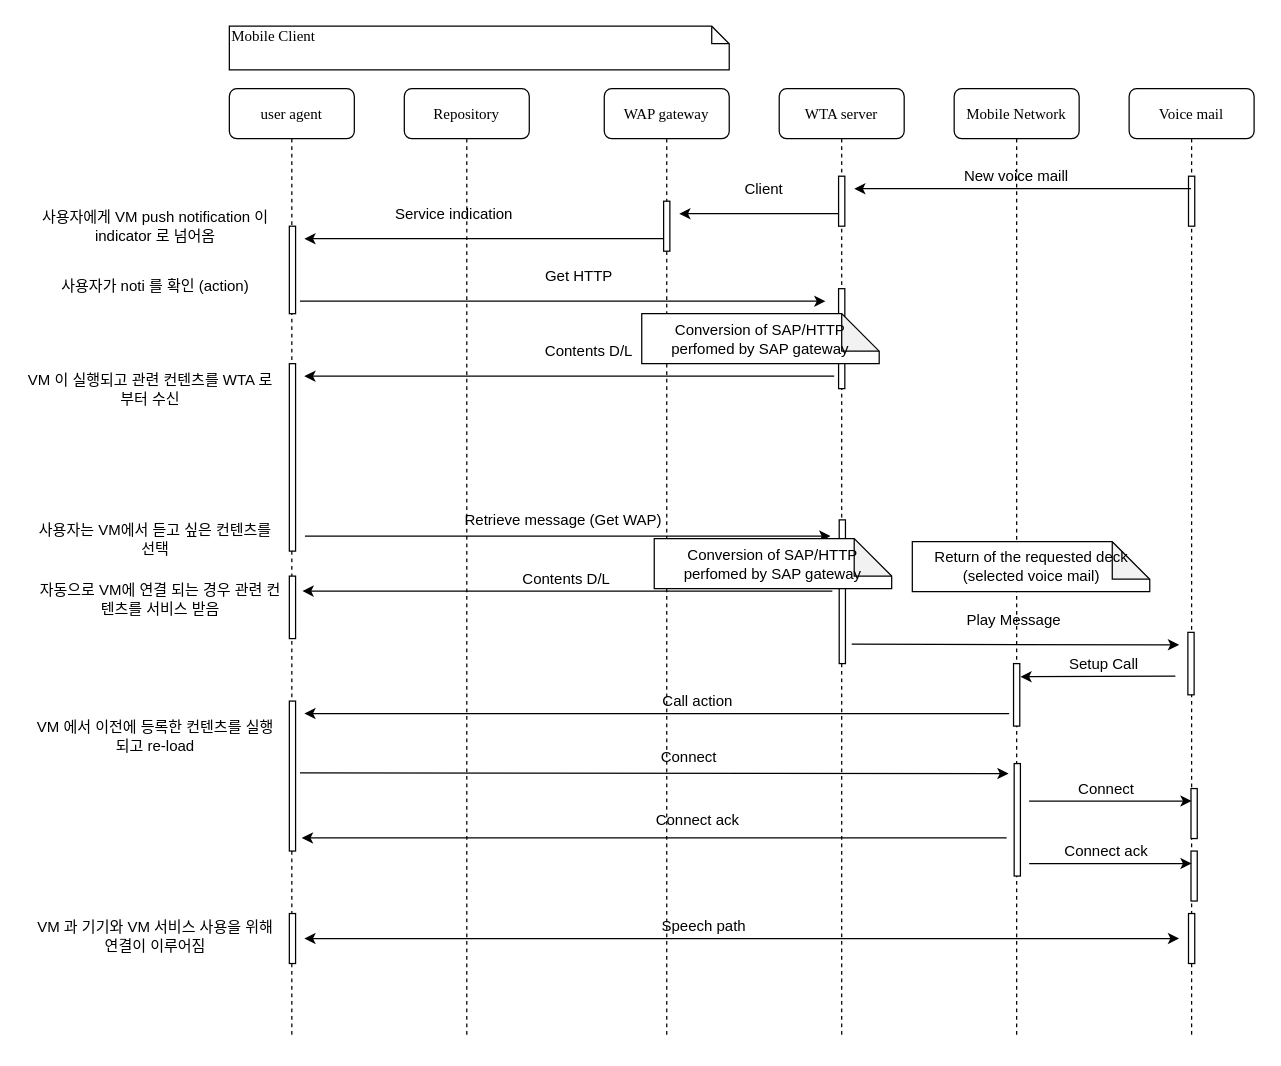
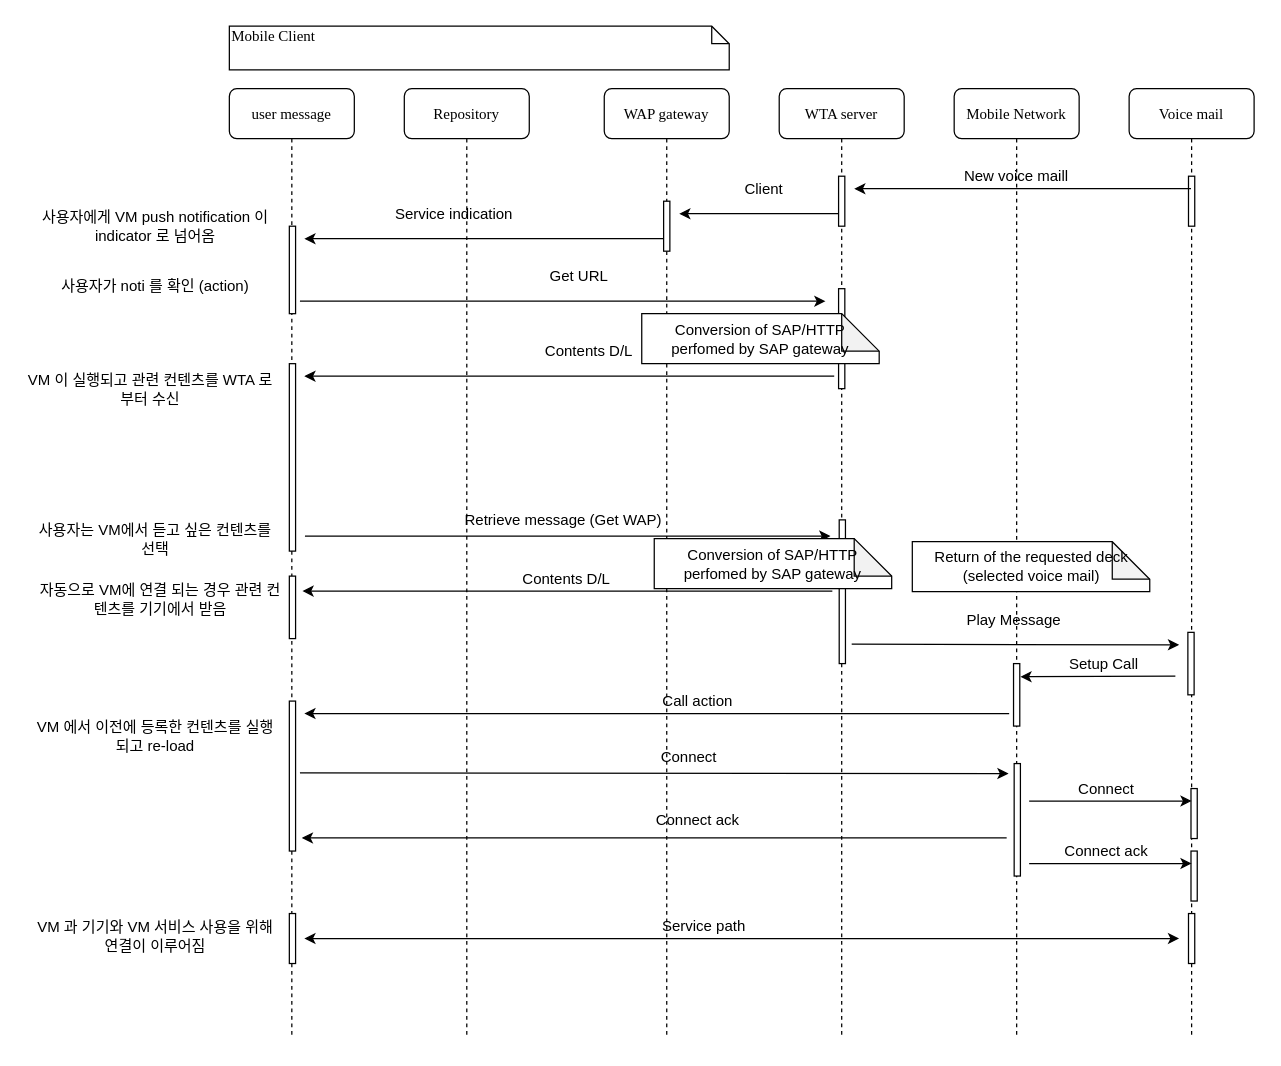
node "user agent": label "user agent" -> "user message"
node "Get HTTP": label "Get HTTP" -> "Get URL"
node "자동으로 VM에 연결 되는 경우 관련 컨텐츠를 서비스 받음": label "자동으로 VM에 연결 되는 경우 관련 컨텐츠를 서비스 받음" -> "자동으로 VM에 연결 되는 경우 관련 컨텐츠를 기기에서 받음"
node "Speech path": label "Speech path" -> "Service path"
